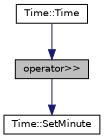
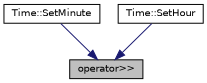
node "Time::Time": label "Time::Time" -> "Time::SetHour"
edge "operator>>" -> "Time::SetMinute": reversed
